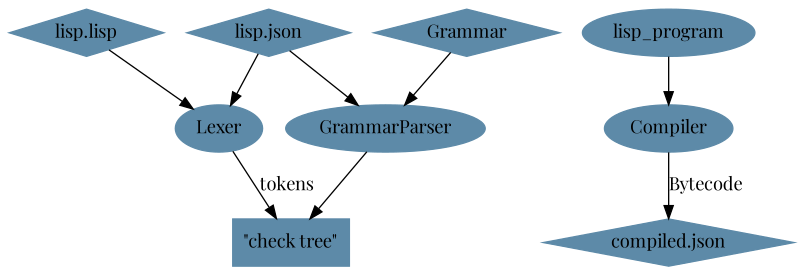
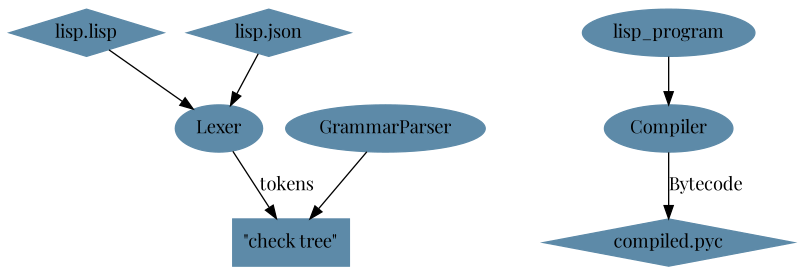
node "Grammar": removed
edge "lisp.json" -> "GrammarParser": removed
node "compiled.json": label "compiled.json" -> "compiled.pyc"
